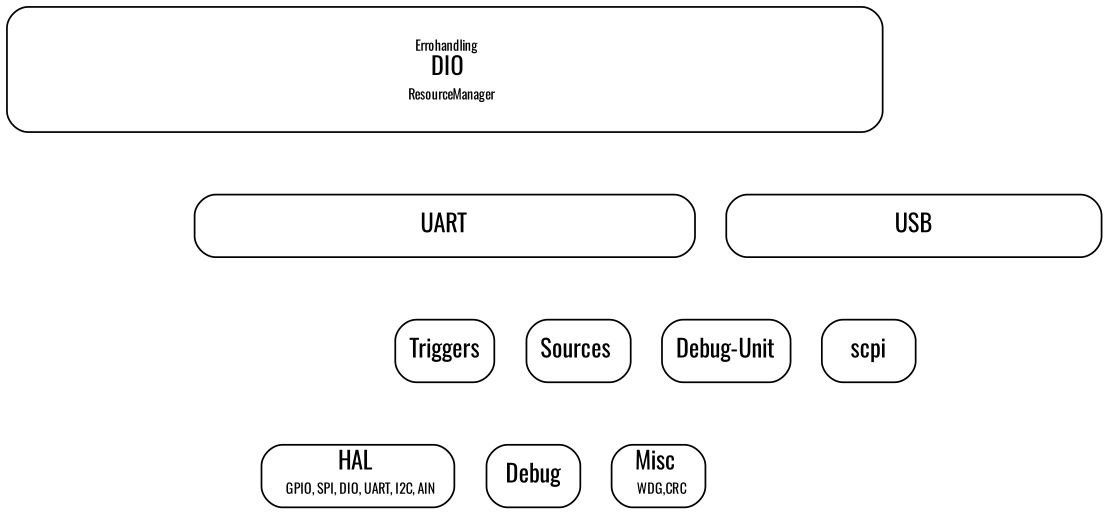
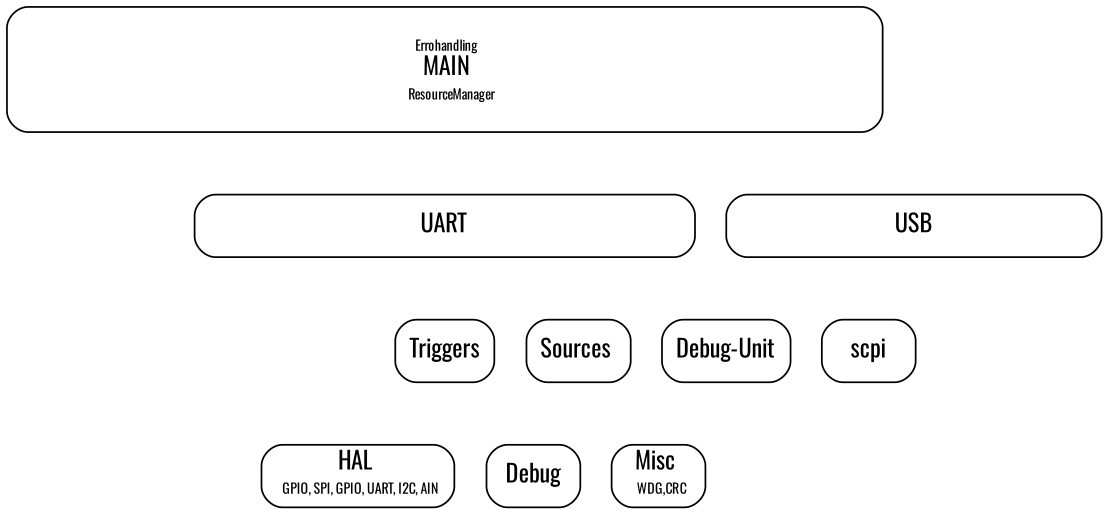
node "Errohandling": text "DIO" -> "MAIN"
node "HAL": text "GPIO, SPI, DIO, UART, I2C, AIN" -> "GPIO, SPI, GPIO, UART, I2C, AIN"
